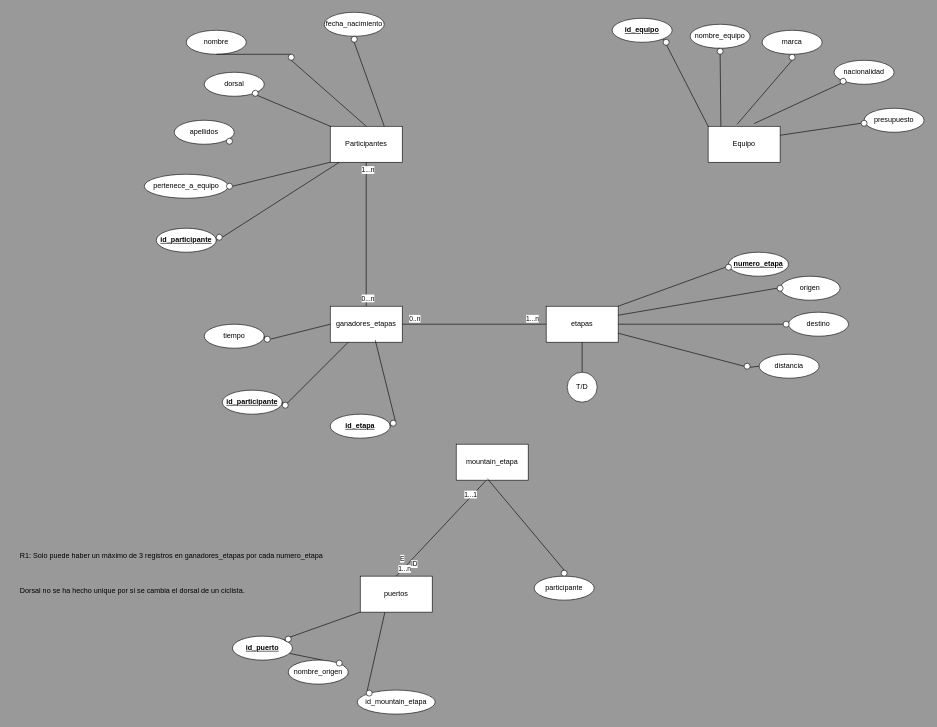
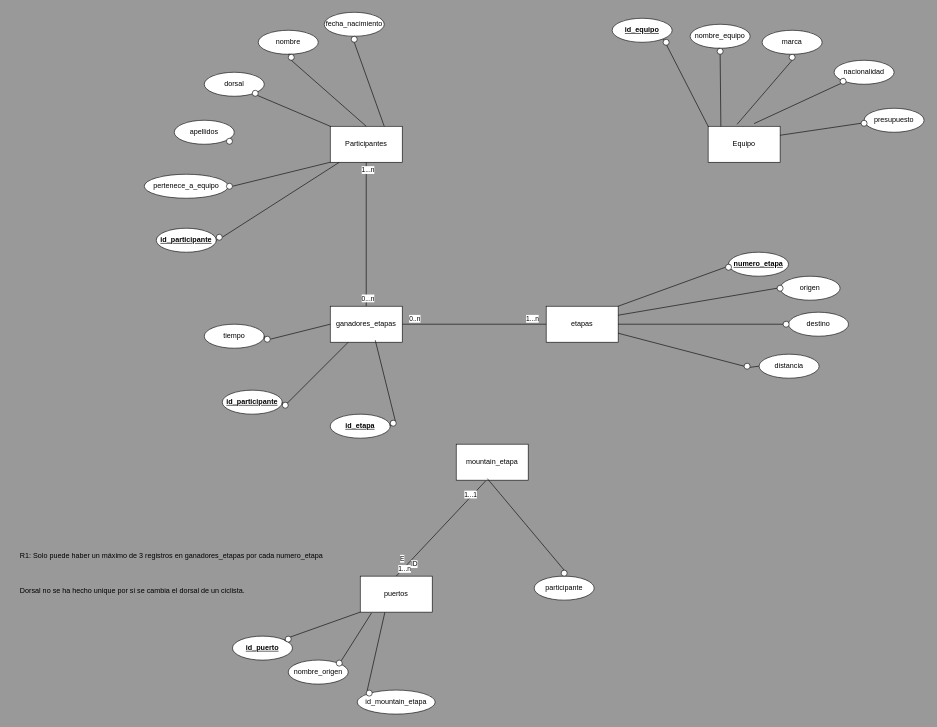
node "nombre": moved (216, 42) -> (288, 42)
edge "etapas" -- "T/D": removed
node "T/D": removed
edge "id_puerto" -- "nombre_origen": now "puertos" -- "nombre_origen"
